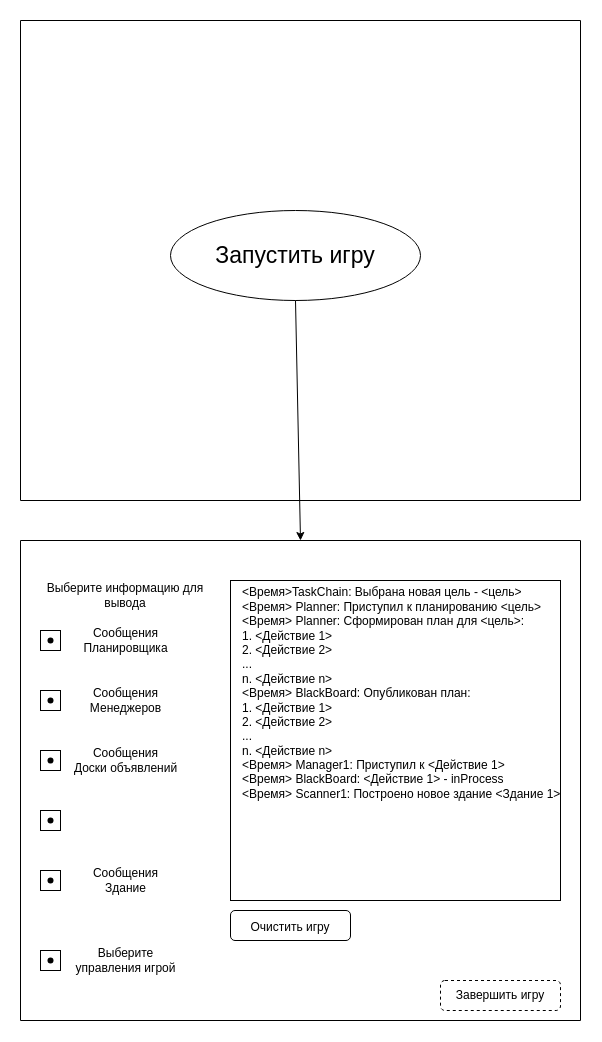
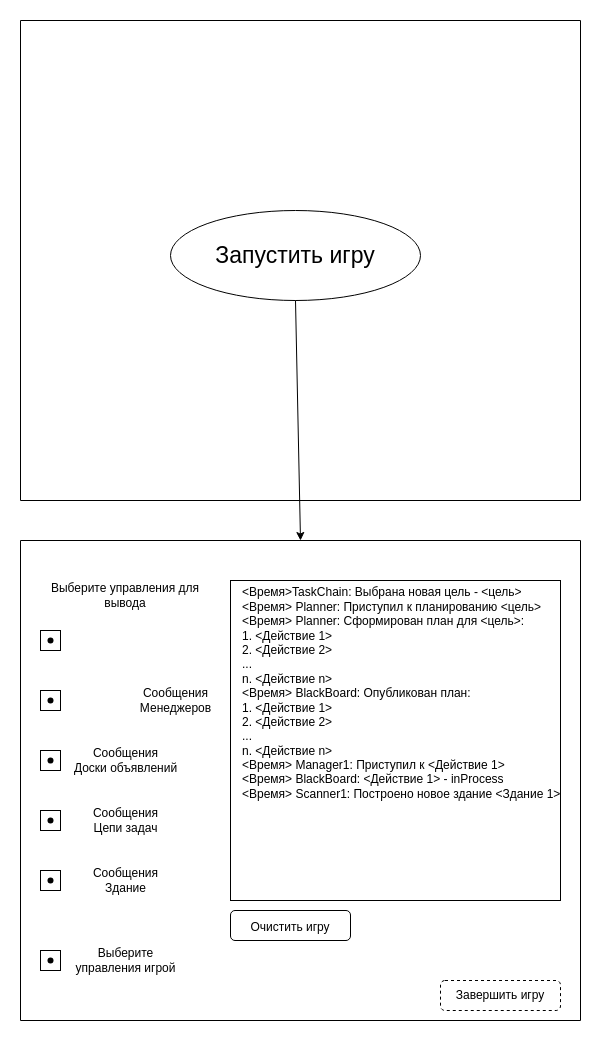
node "Выберите информацию для вывода": label "Выберите информацию для вывода" -> "Выберите управления для вывода"
node "Сообщения Планировщика": removed
node "Сообщения Менеджеров": moved (126, 701) -> (176, 701)
node "Сообщения Цепи задач": added
